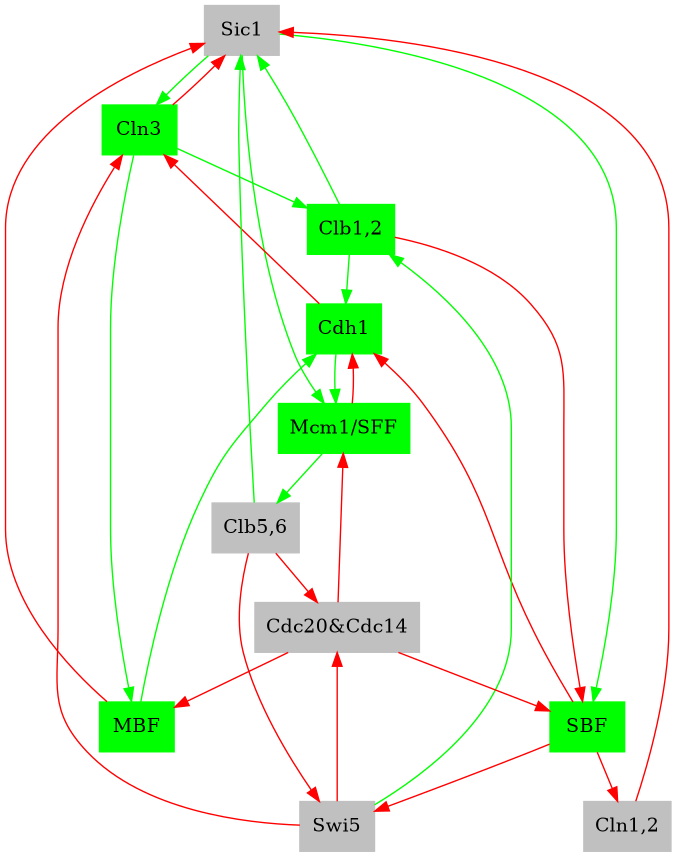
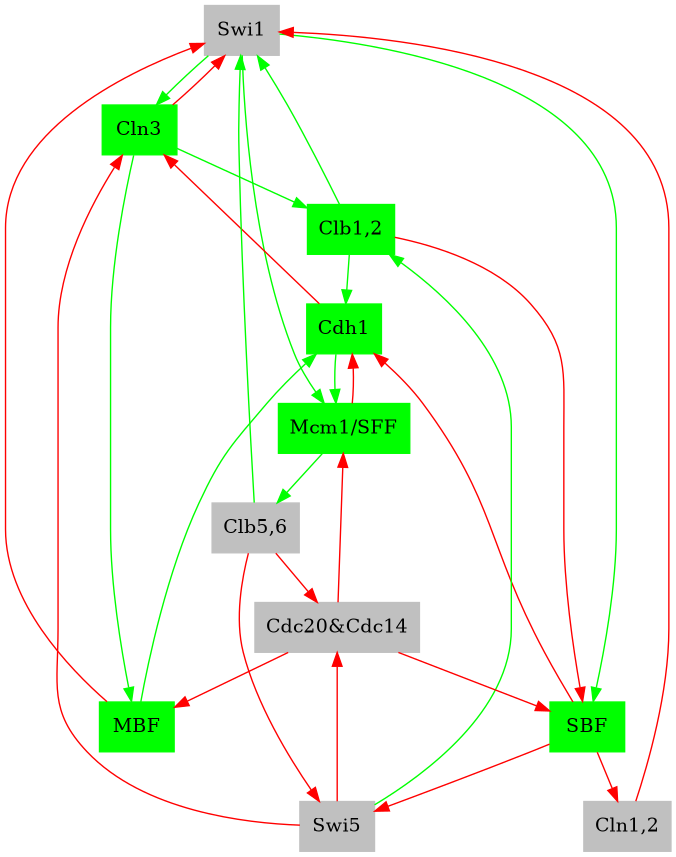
node "Sic1": label "Sic1" -> "Swi1"
